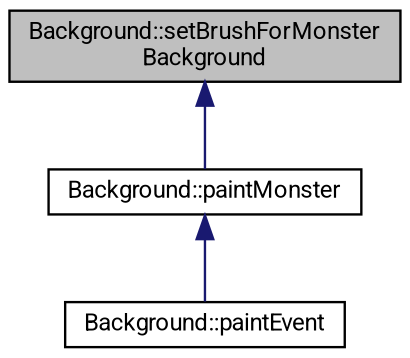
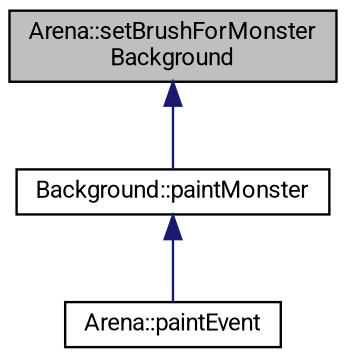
node "Background::setBrushForMonster Background": label "Background::setBrushForMonster Background" -> "Arena::setBrushForMonster Background"
node "Background::paintEvent": label "Background::paintEvent" -> "Arena::paintEvent"
